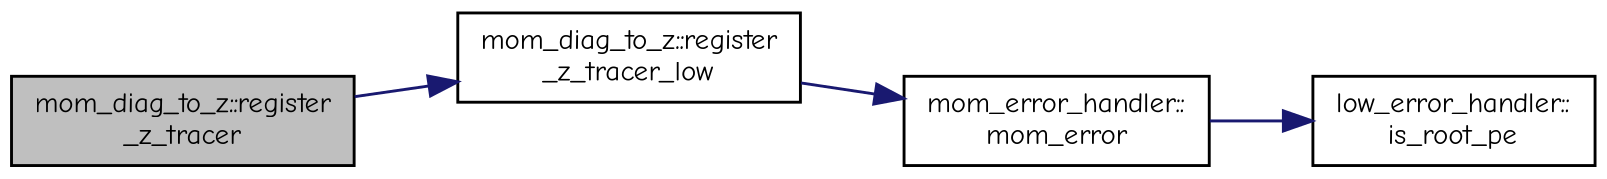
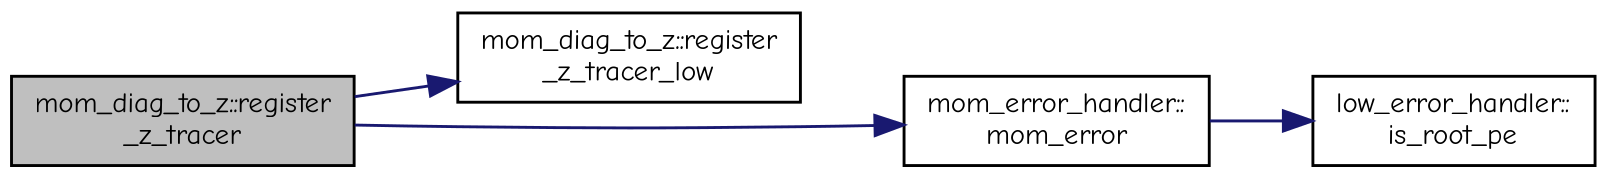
edge "mom_diag_to_z::register _z_tracer_low" -> "mom_error_handler:: mom_error": now "mom_diag_to_z::register _z_tracer" -> "mom_error_handler:: mom_error"
